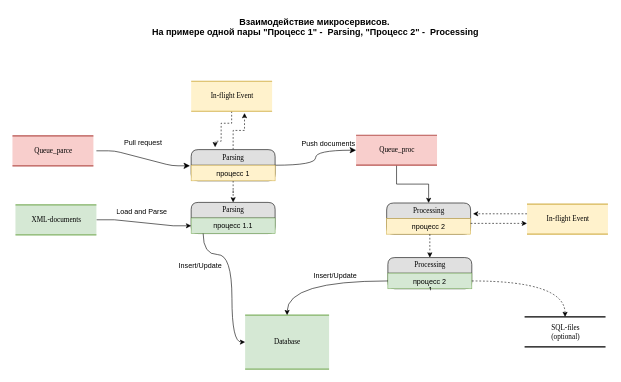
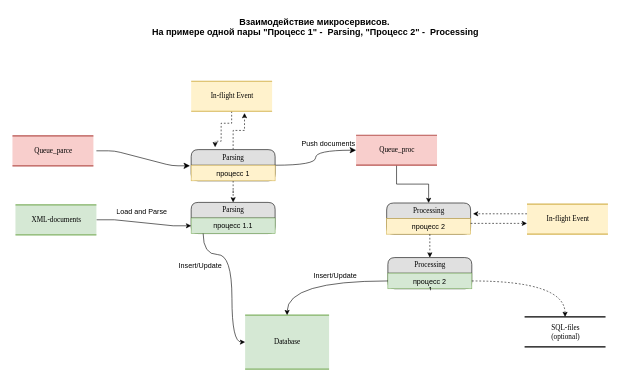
node "Pull request": removed
